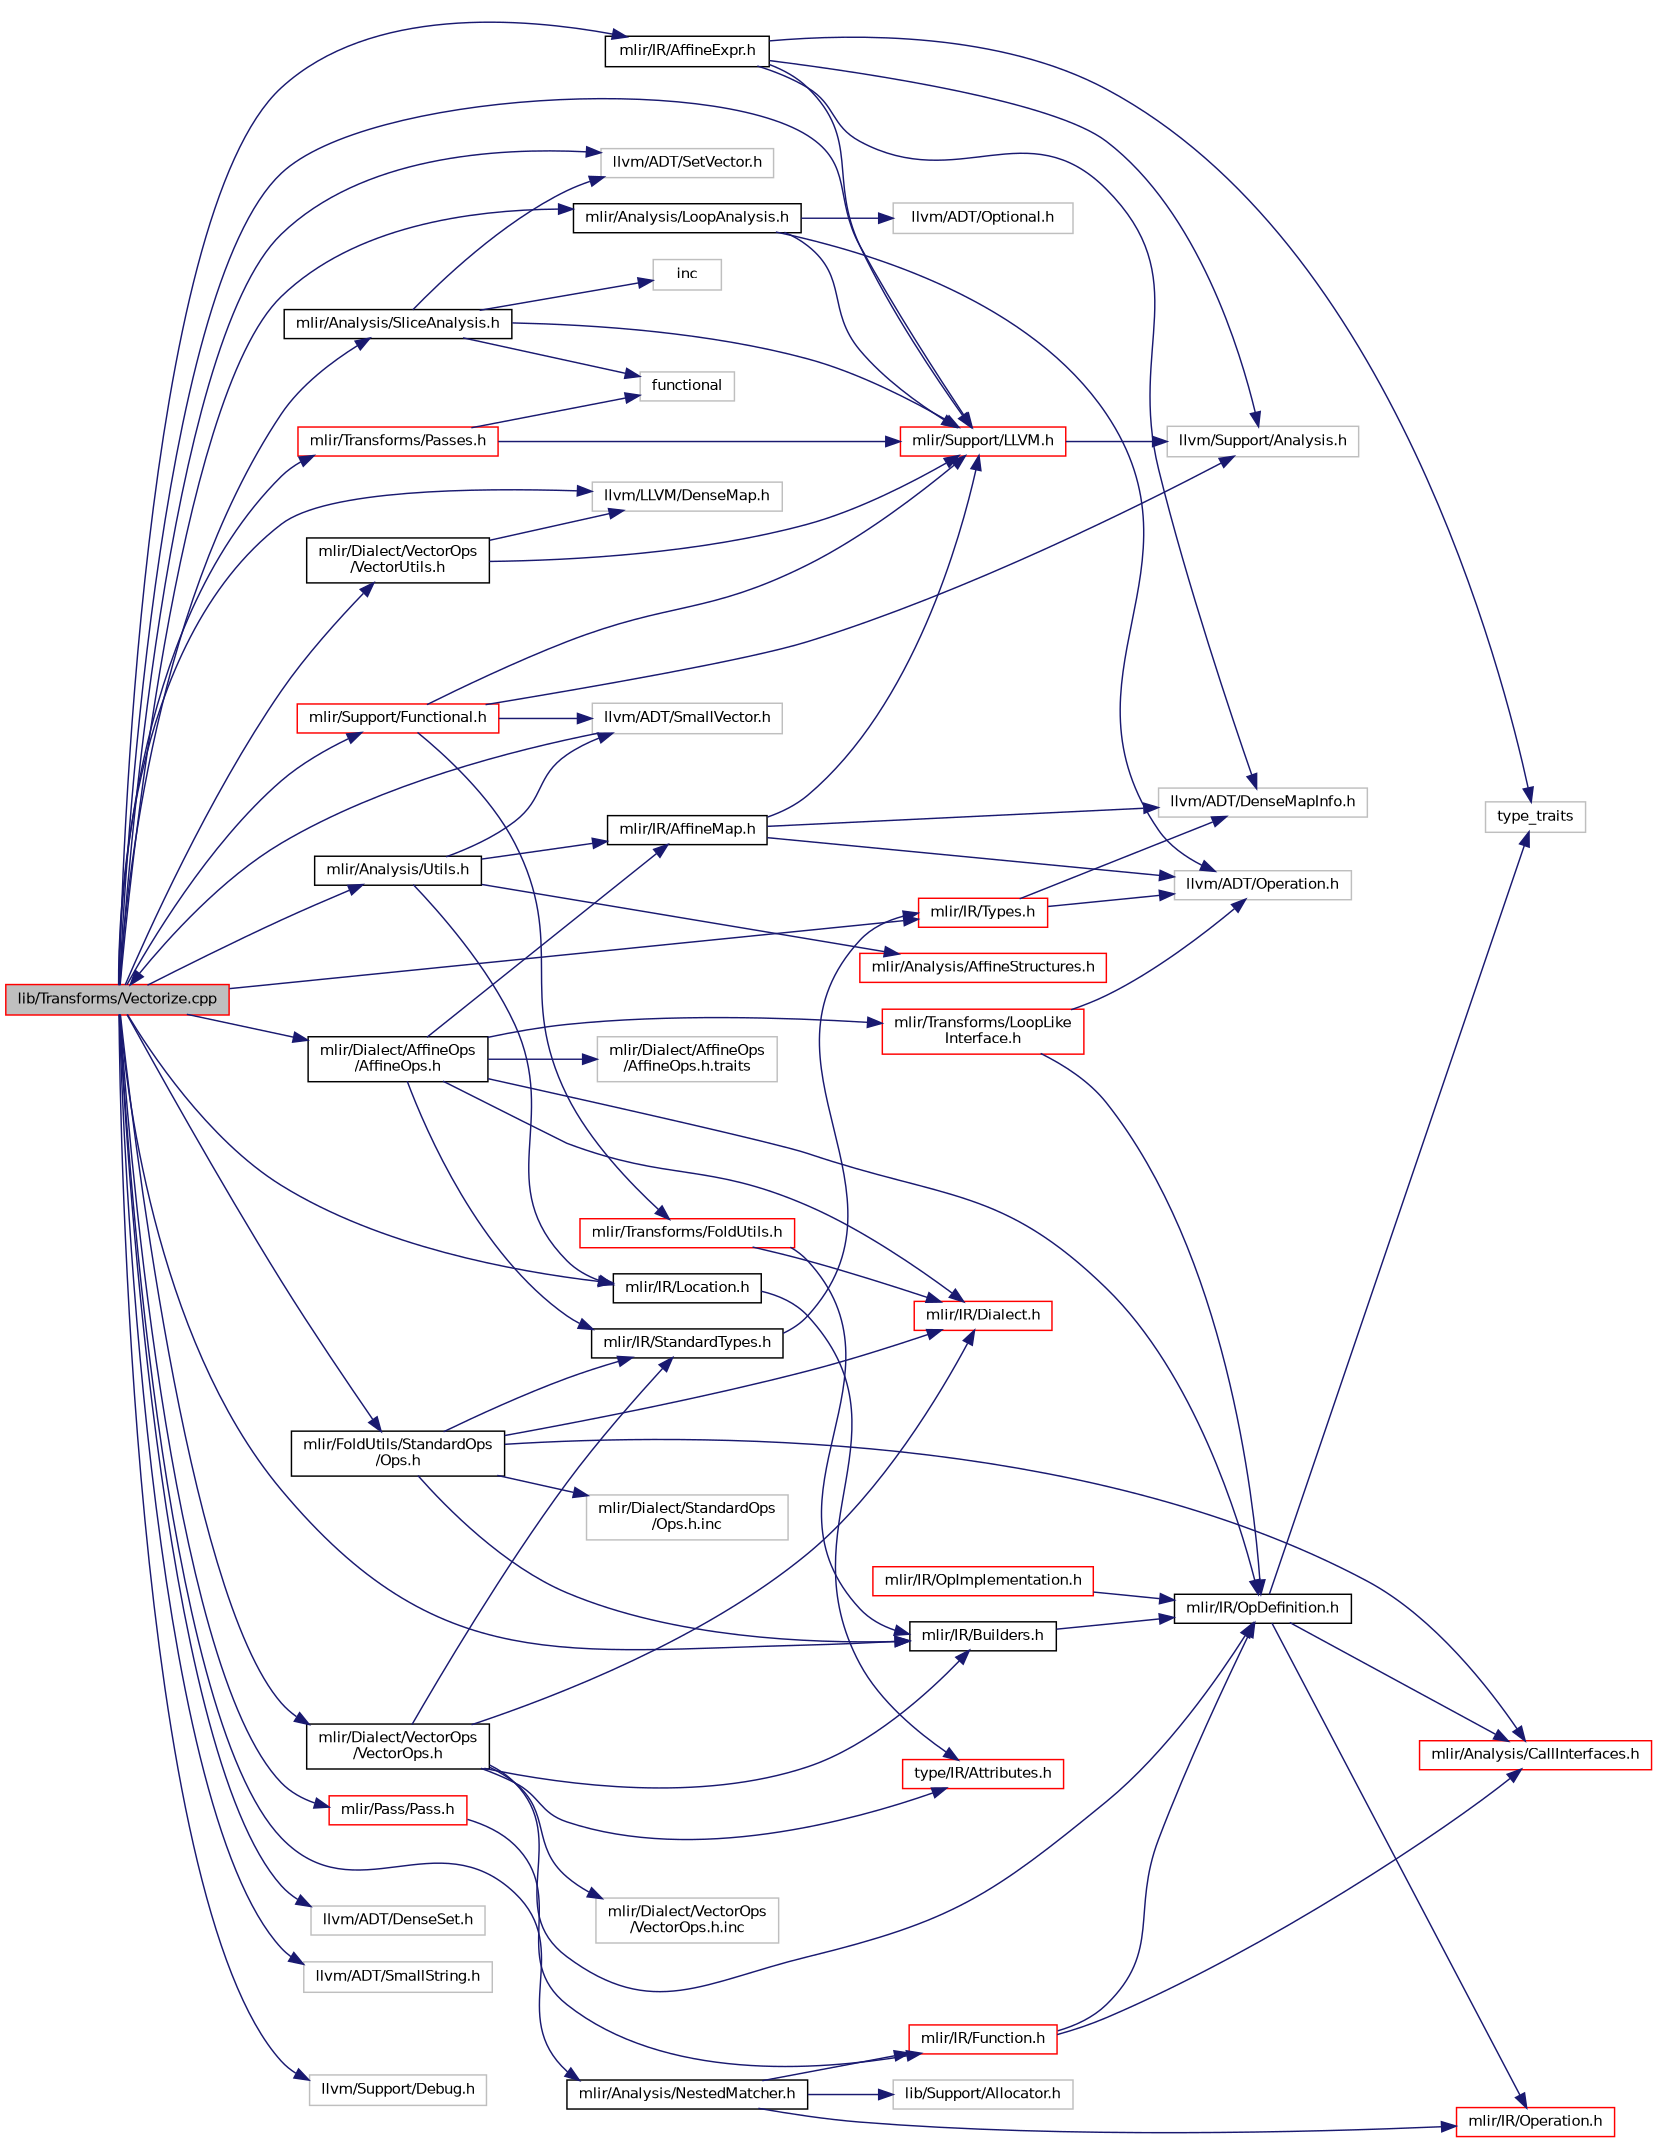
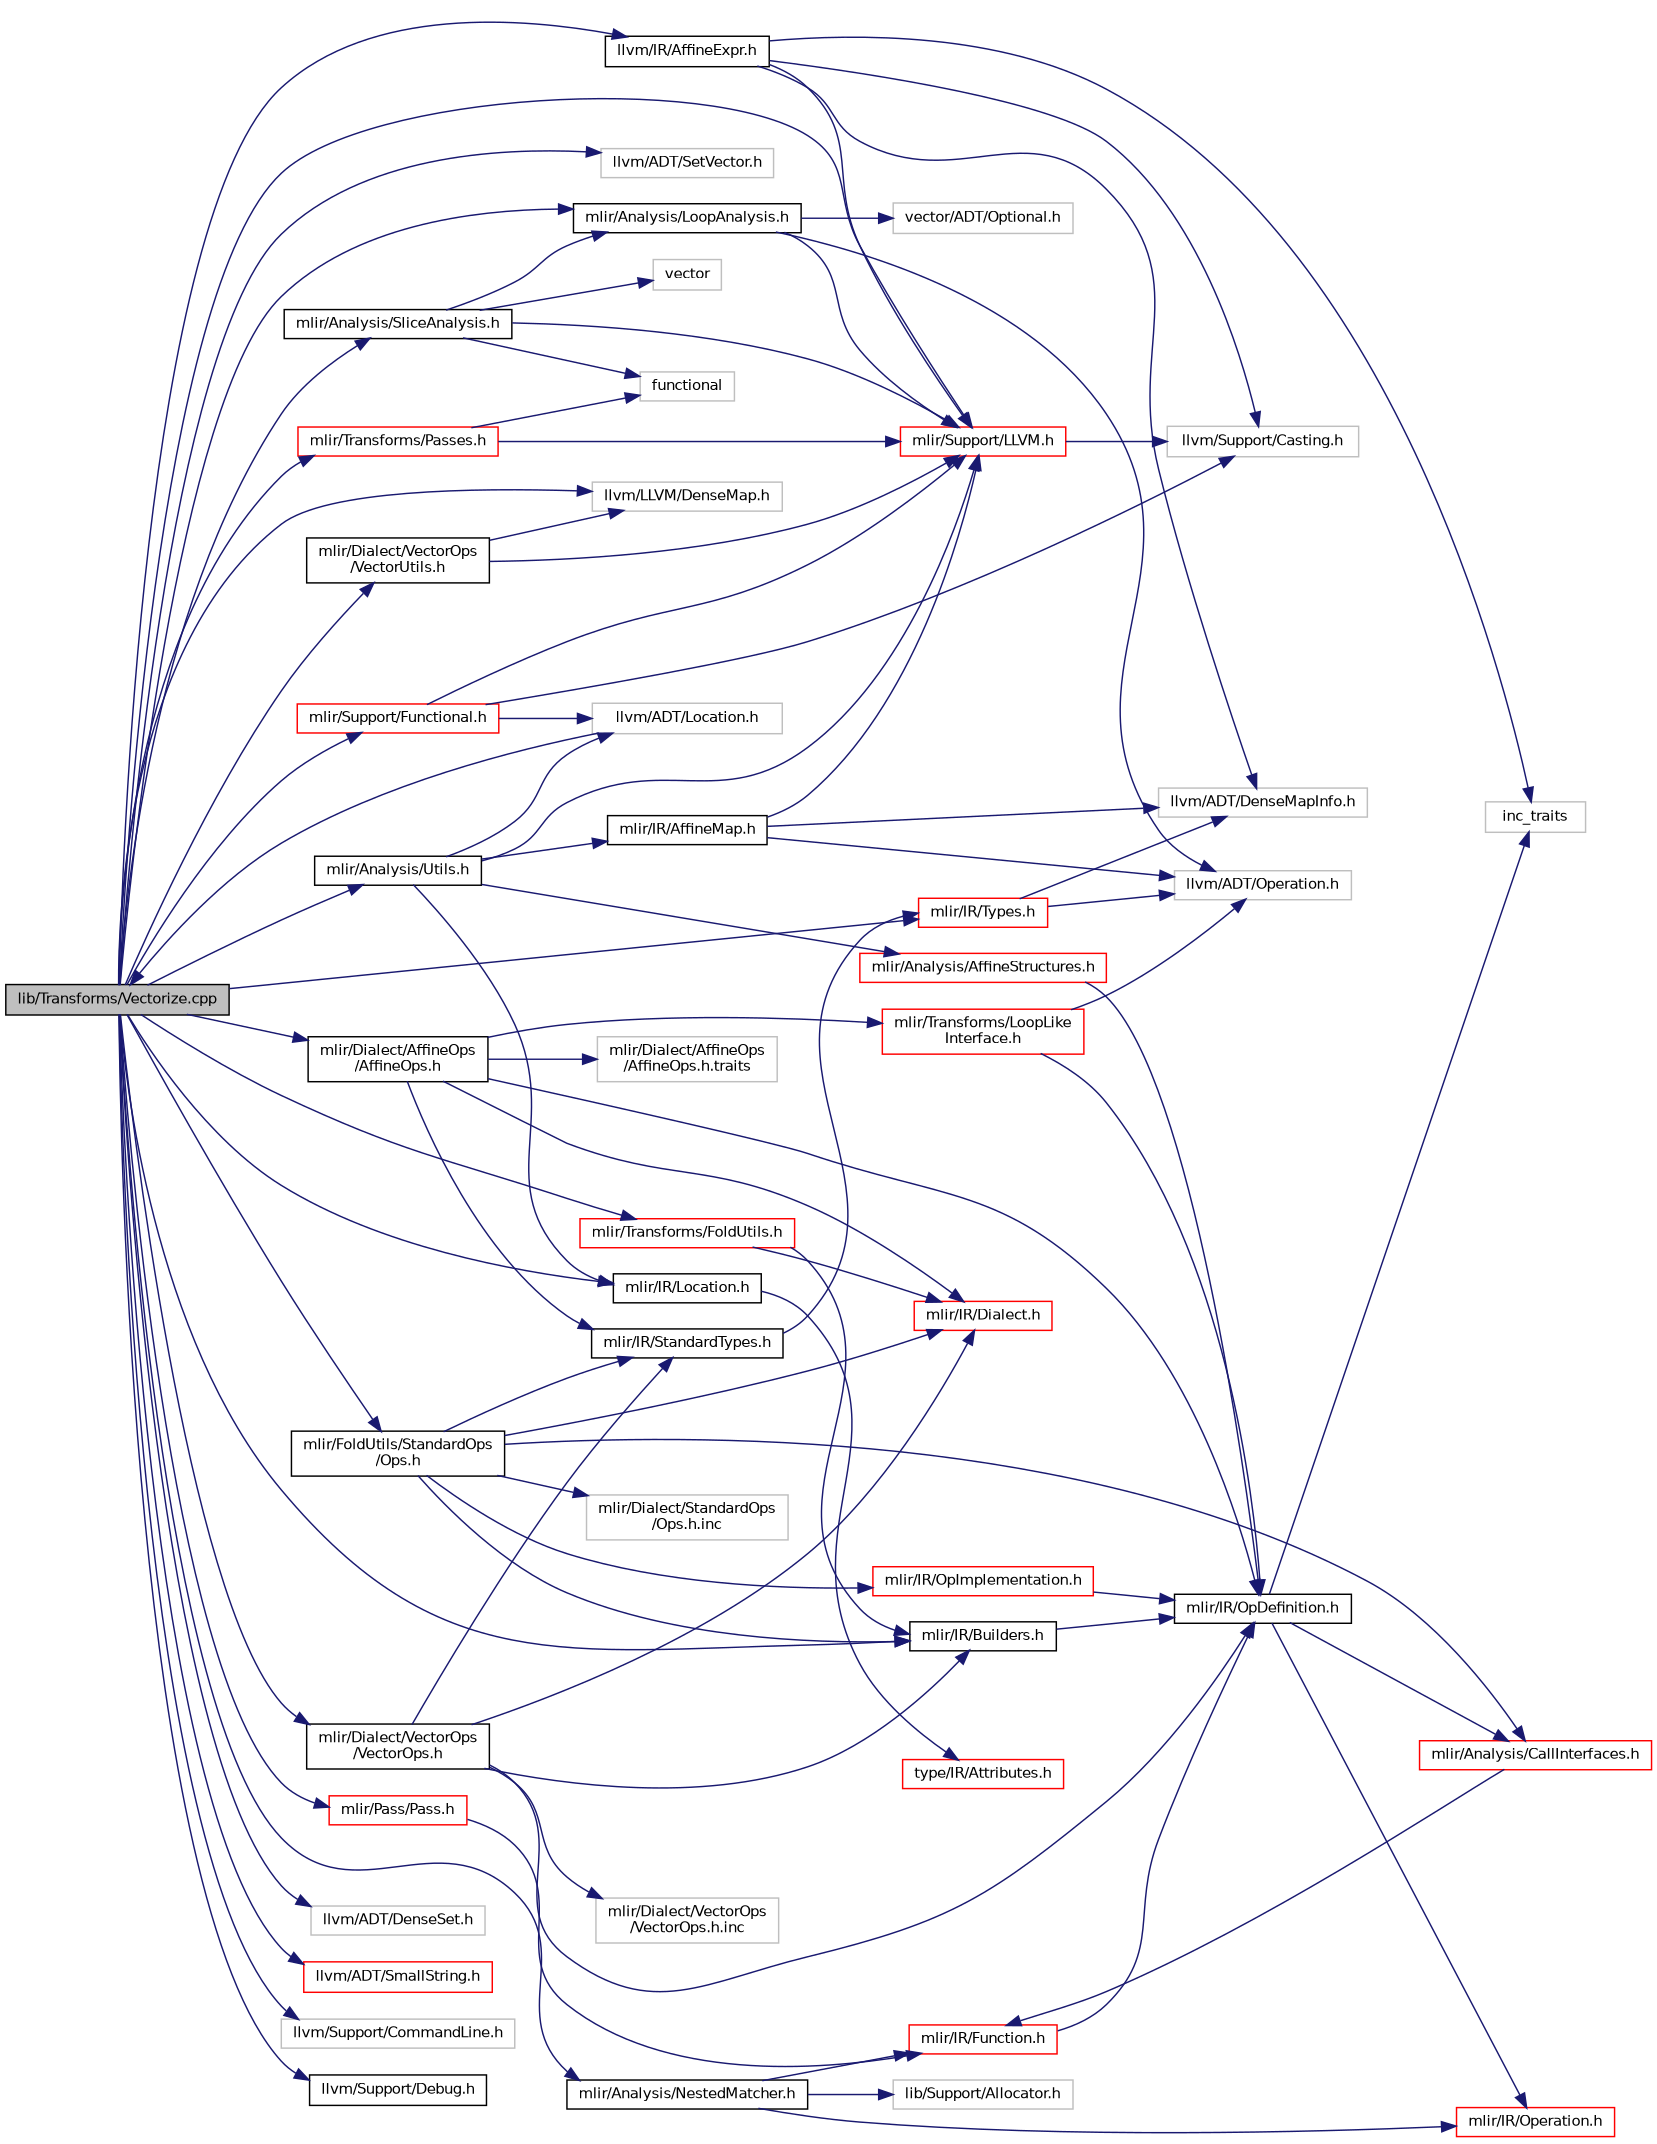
node "mlir/IR/AffineExpr.h": label "mlir/IR/AffineExpr.h" -> "llvm/IR/AffineExpr.h"
node "llvm/ADT/Optional.h": label "llvm/ADT/Optional.h" -> "vector/ADT/Optional.h"
edge "mlir/Analysis/SliceAnalysis.h" -> "llvm/ADT/SetVector.h": now "mlir/Analysis/SliceAnalysis.h" -> "mlir/Analysis/LoopAnalysis.h"
node "inc": label "inc" -> "vector"
node "llvm/Support/Analysis.h": label "llvm/Support/Analysis.h" -> "llvm/Support/Casting.h"
node "llvm/ADT/SmallVector.h": label "llvm/ADT/SmallVector.h" -> "llvm/ADT/Location.h"
edge "mlir/Analysis/Utils.h" -> "mlir/Support/LLVM.h": added
node "type_traits": label "type_traits" -> "inc_traits"
edge "mlir/Dialect/AffineOps /AffineOps.h" -> "mlir/IR/AffineMap.h": removed
edge "mlir/Support/Functional.h" -> "mlir/Transforms/FoldUtils.h": now "lib/Transforms/Vectorize.cpp" -> "mlir/Transforms/FoldUtils.h"
node "lib/Transforms/Vectorize.cpp": color red -> black
edge "mlir/Analysis/AffineStructures.h" -> "mlir/IR/OpDefinition.h": added
edge "mlir/FoldUtils/StandardOps /Ops.h" -> "mlir/IR/OpImplementation.h": added
edge "mlir/Dialect/VectorOps /VectorOps.h" -> "type/IR/Attributes.h": removed
edge "mlir/IR/Function.h" -> "mlir/Analysis/CallInterfaces.h": reversed
node "llvm/ADT/SmallString.h": color grey75 -> red
node "llvm/Support/CommandLine.h": added
node "llvm/Support/Debug.h": color grey75 -> black
